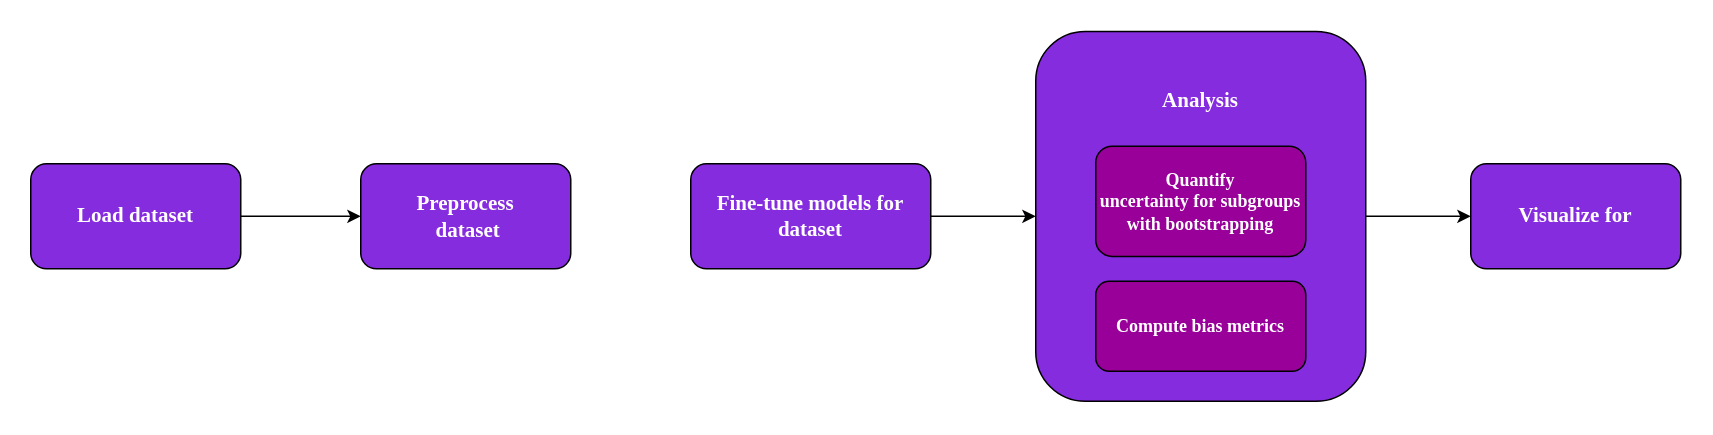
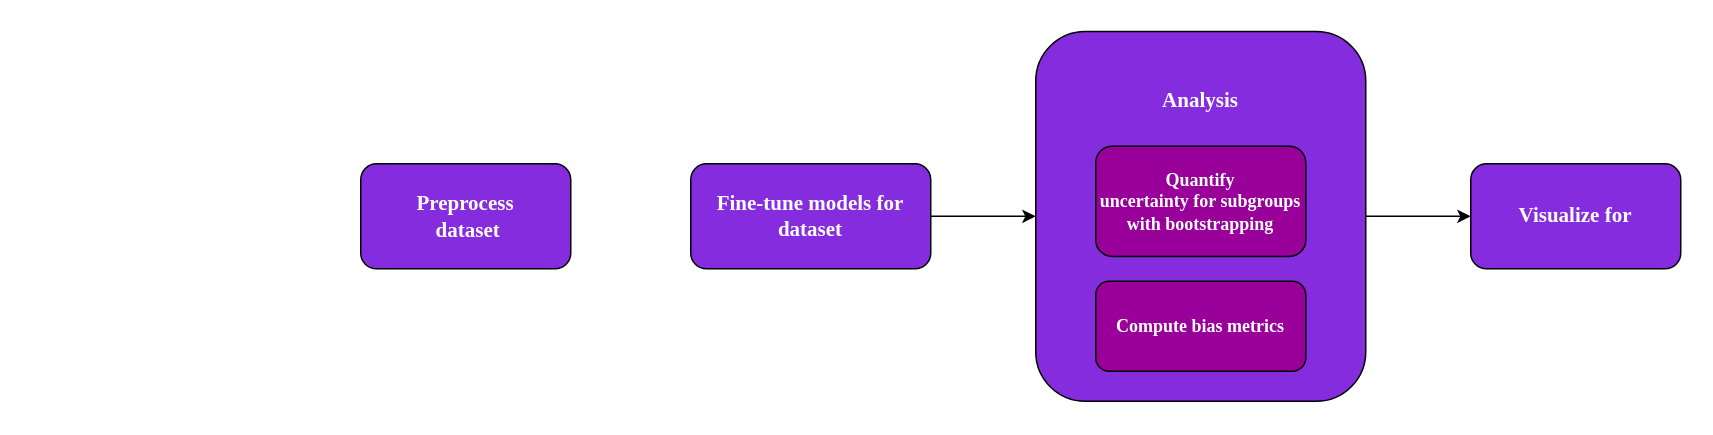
node "Load dataset": removed
edge "Load dataset" -> "Preprocess dataset": removed
